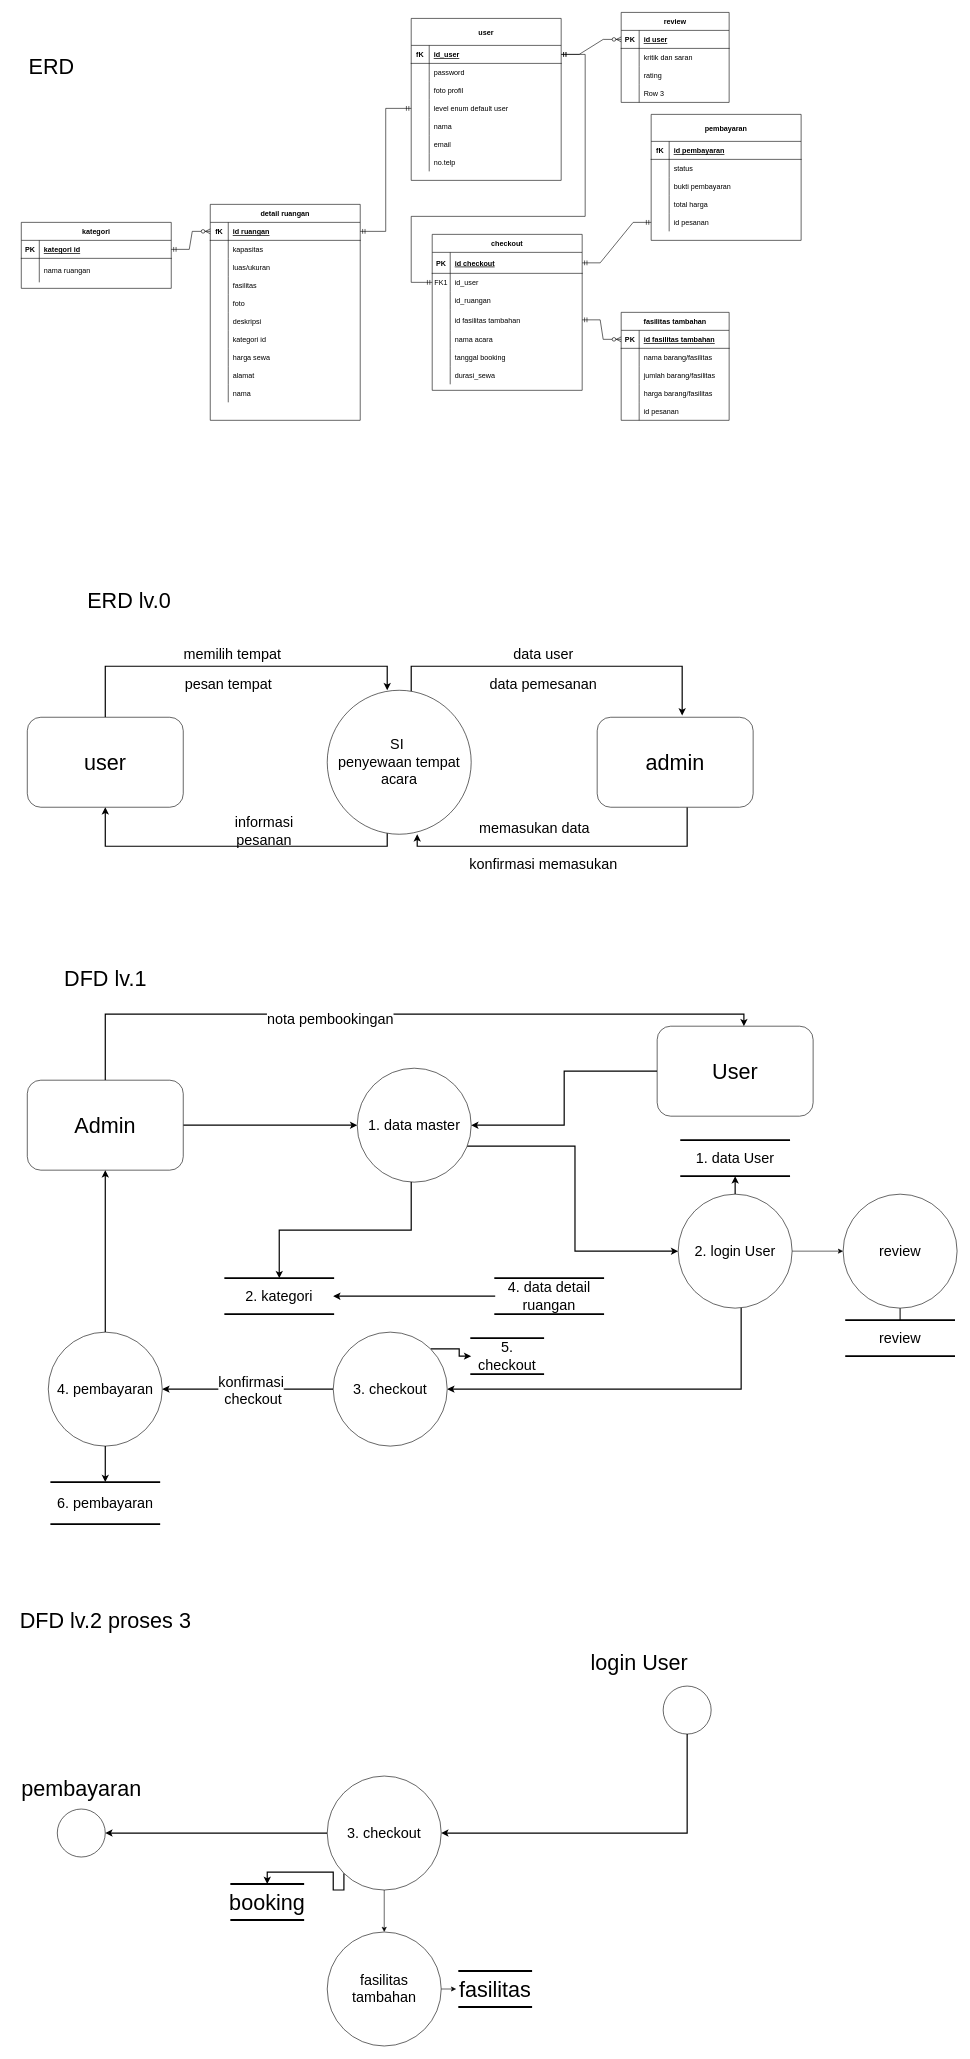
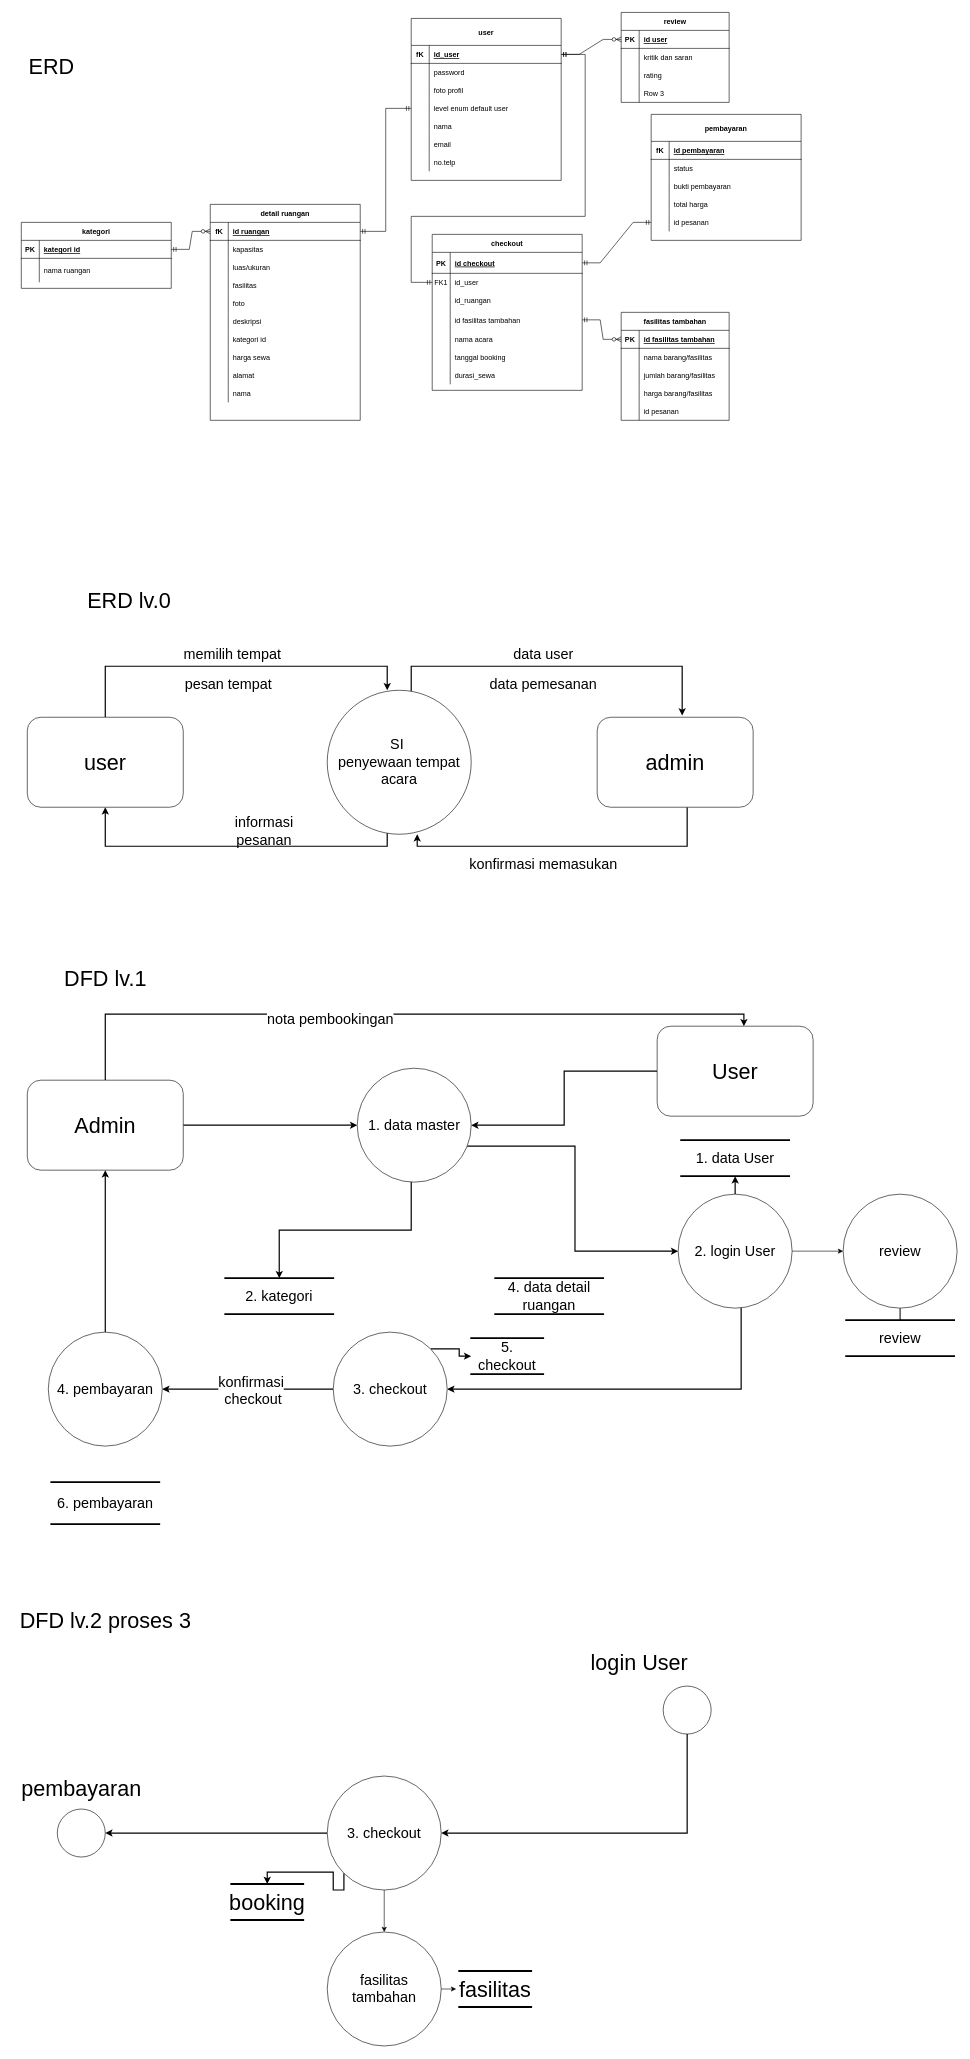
node "memasukan data": removed
edge "4. data detail ruangan" -> "2. kategori": removed
edge "4. pembayaran" -> "6. pembayaran": removed
